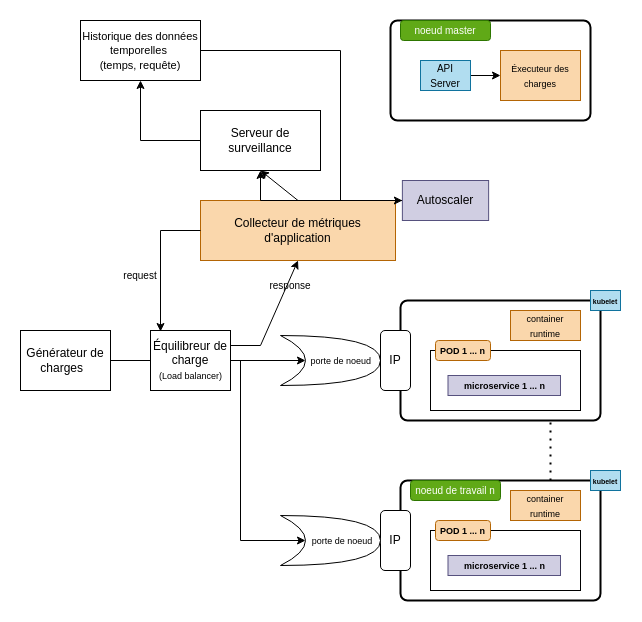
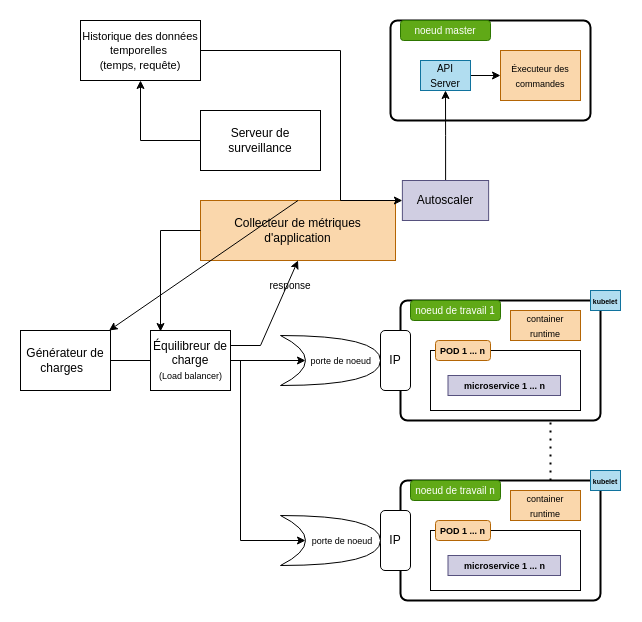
node "Éxecuteur des charges": label "Éxecuteur des charges" -> "Éxecuteur des commandes"
edge "Collecteur de métriques d'application" -> "Serveur de surveillance": now "Collecteur de métriques d'application" -> "Générateur de charges"
edge "Autoscaler" -> "Serveur de surveillance": now "Autoscaler" -> "API Server"
node "request": removed
node "noeud de travail 1": added
